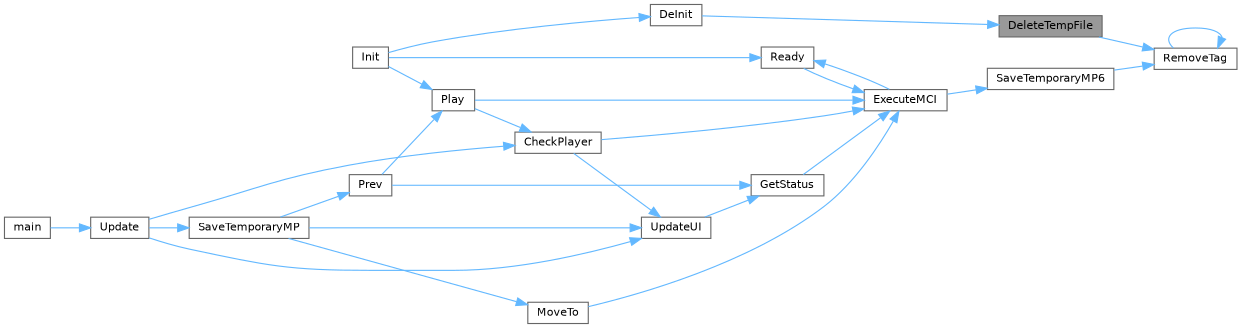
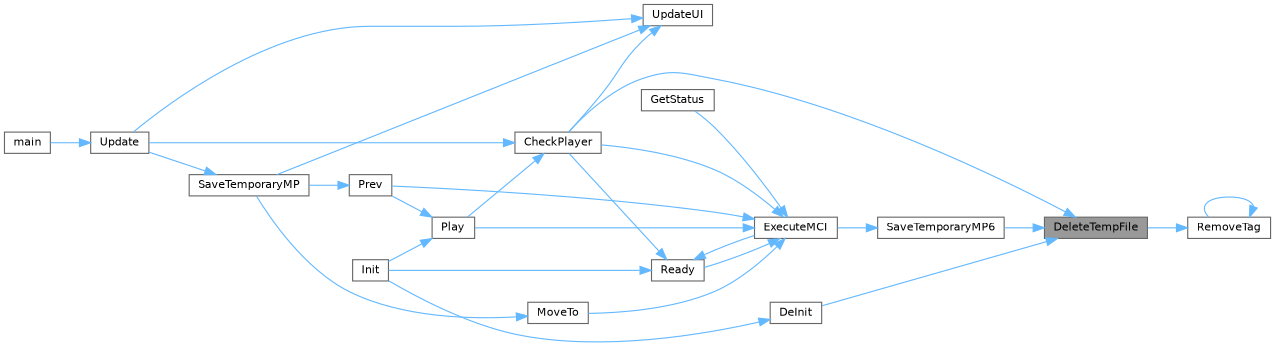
edge "SaveTemporaryMP6" -> "RemoveTag": now "SaveTemporaryMP6" -> "DeleteTempFile"
edge "CheckPlayer" -> "DeleteTempFile": added
edge "Prev" -> "GetStatus": now "Prev" -> "ExecuteMCI"
edge "UpdateUI" -> "GetStatus": removed
edge "CheckPlayer" -> "Ready": added
